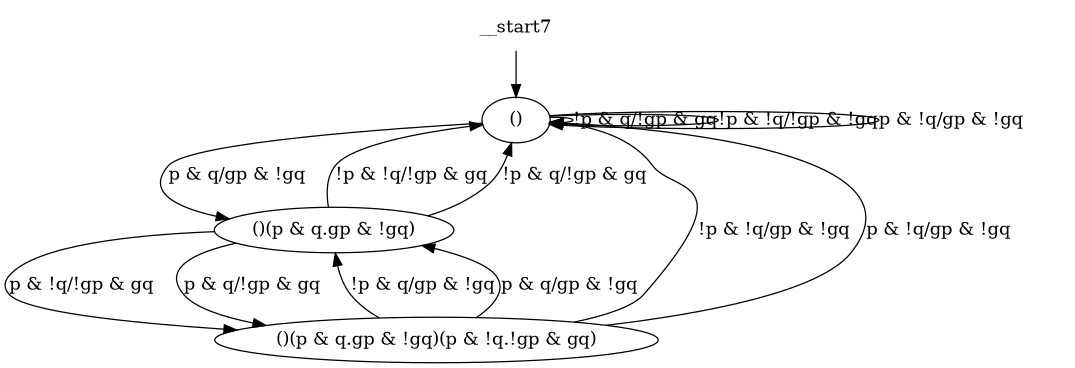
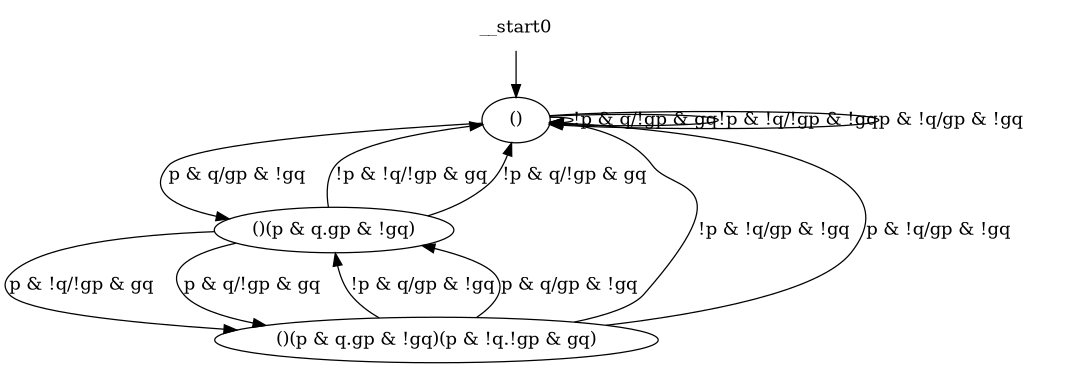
node "__start7": label "__start7" -> "__start0"
